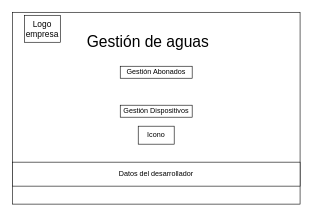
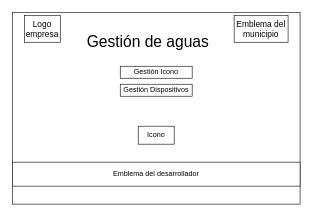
node "Emblema del municipio": added
node "Gestión Abonados": label "Gestión Abonados" -> "Gestión Icono"
node "Gestión Dispositivos": moved (156, 111) -> (156, 90)
node "Datos del desarrollador": label "Datos del desarrollador" -> "Emblema del desarrollador"
